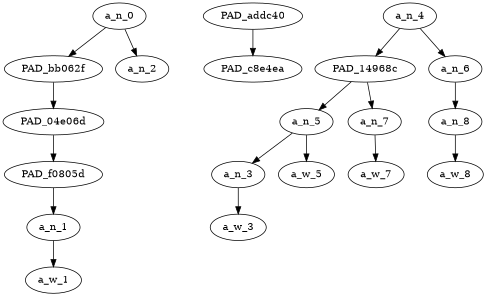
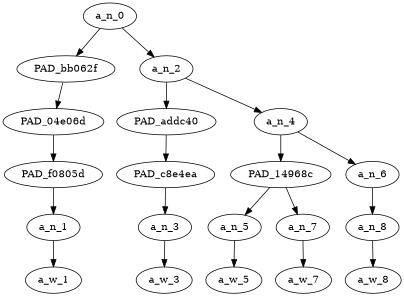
edge "a_n_2" -> "PAD_addc40": added
edge "a_n_2" -> "a_n_4": added
edge "a_n_5" -> "a_n_3": now "PAD_c8e4ea" -> "a_n_3"
